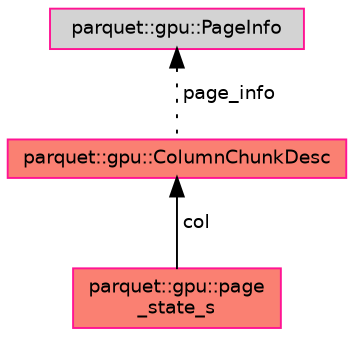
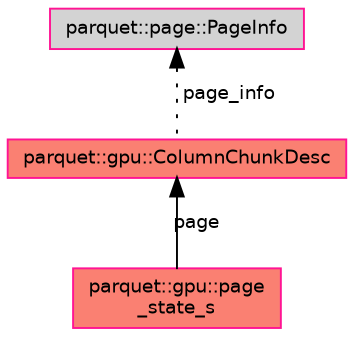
node "parquet::gpu::PageInfo": label "parquet::gpu::PageInfo" -> "parquet::page::PageInfo"
edge "parquet::gpu::page _state_s" -> "parquet::gpu::ColumnChunkDesc": label " col" -> " page"
